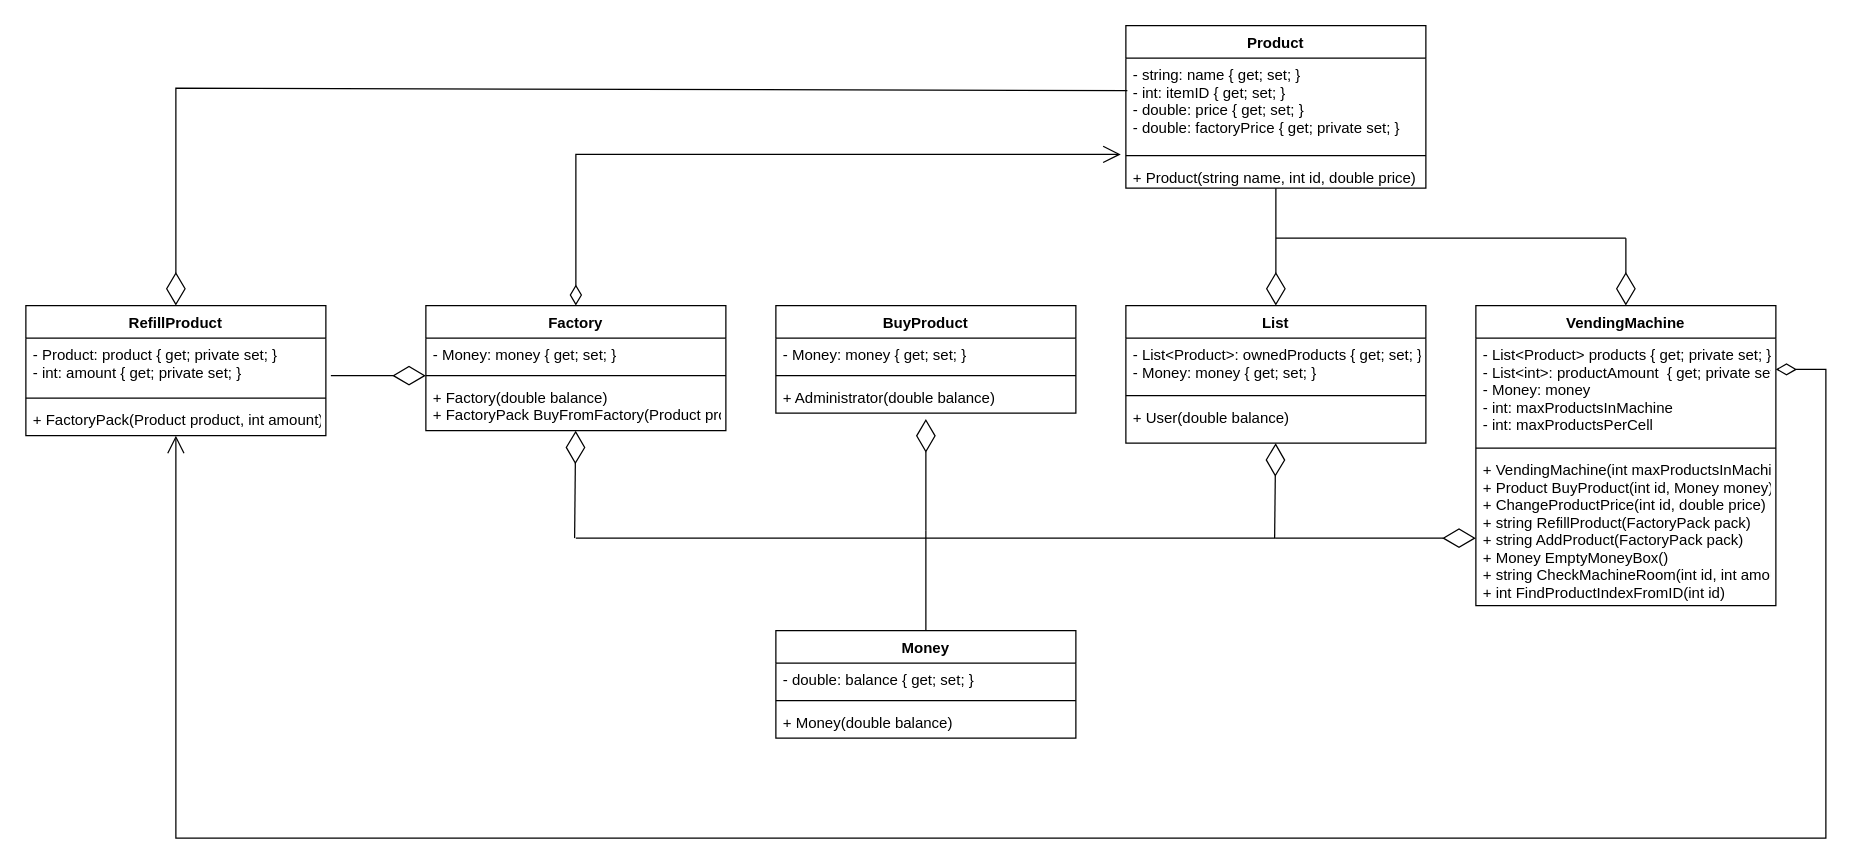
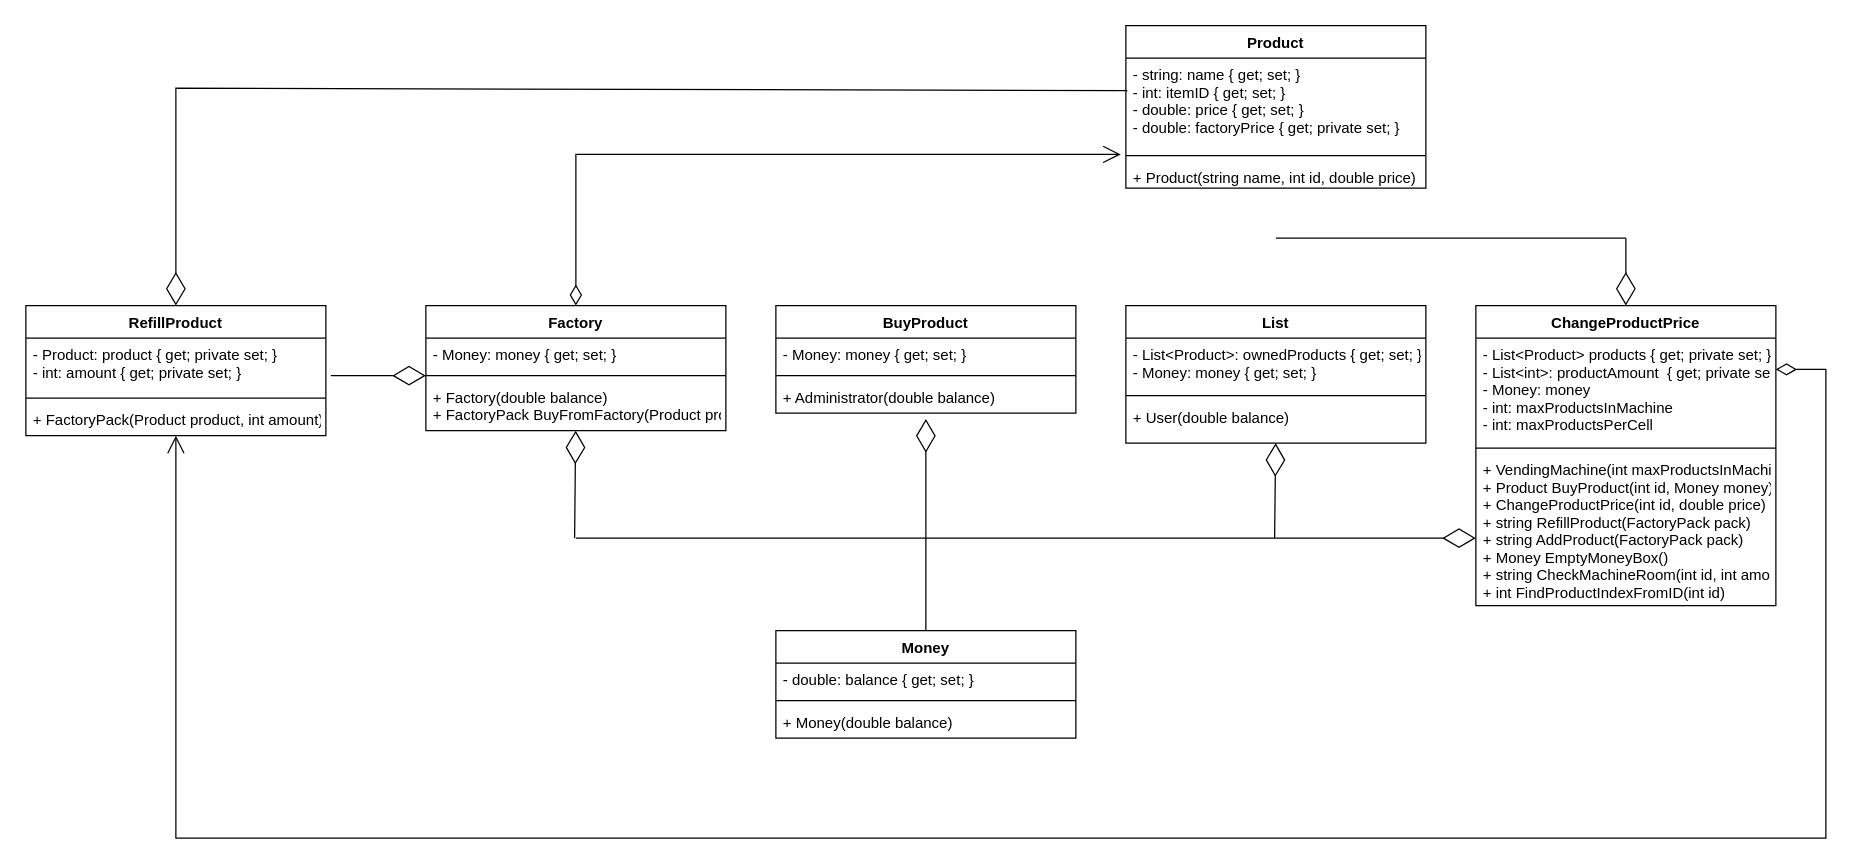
edge "+ Product(string name, int id, double price)" -> "List": removed
node "VendingMachine": label "VendingMachine" -> "ChangeProductPrice"
